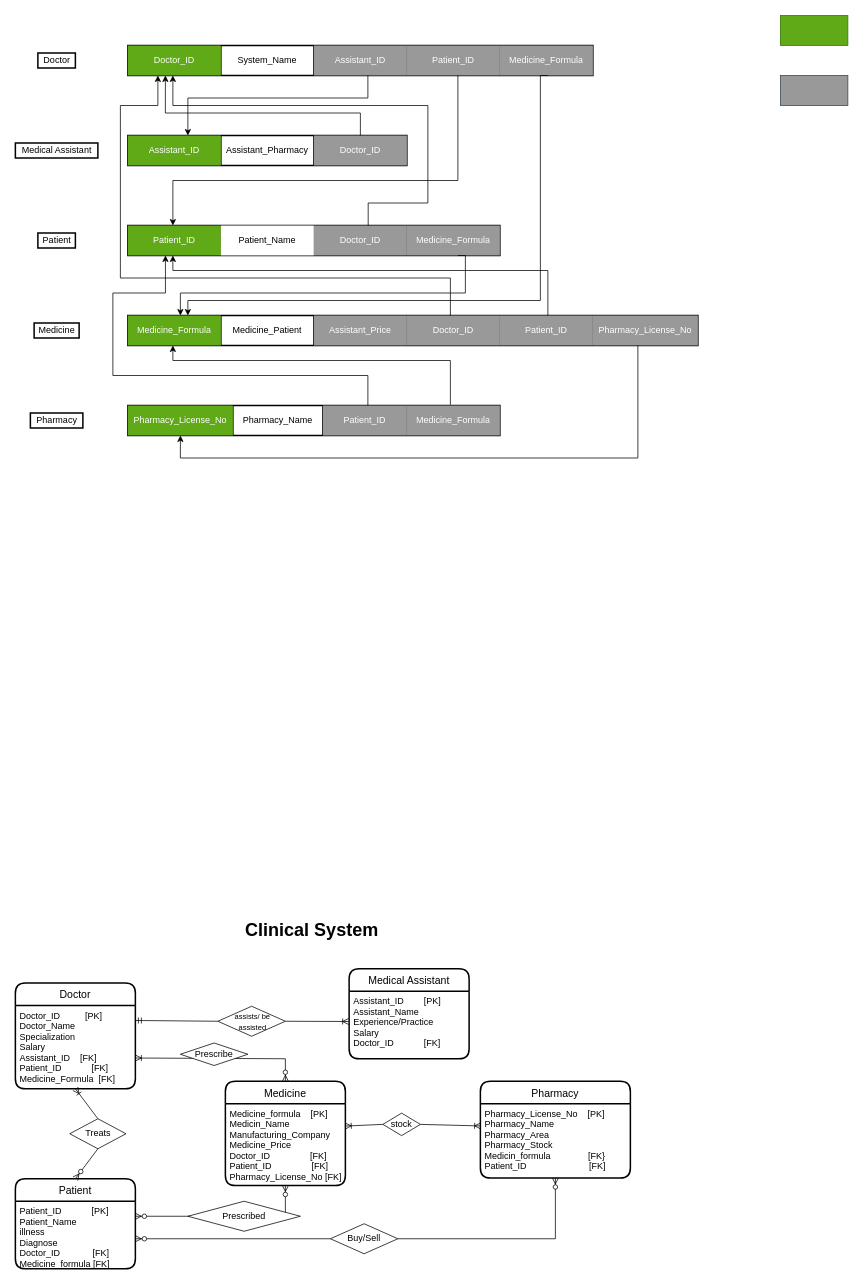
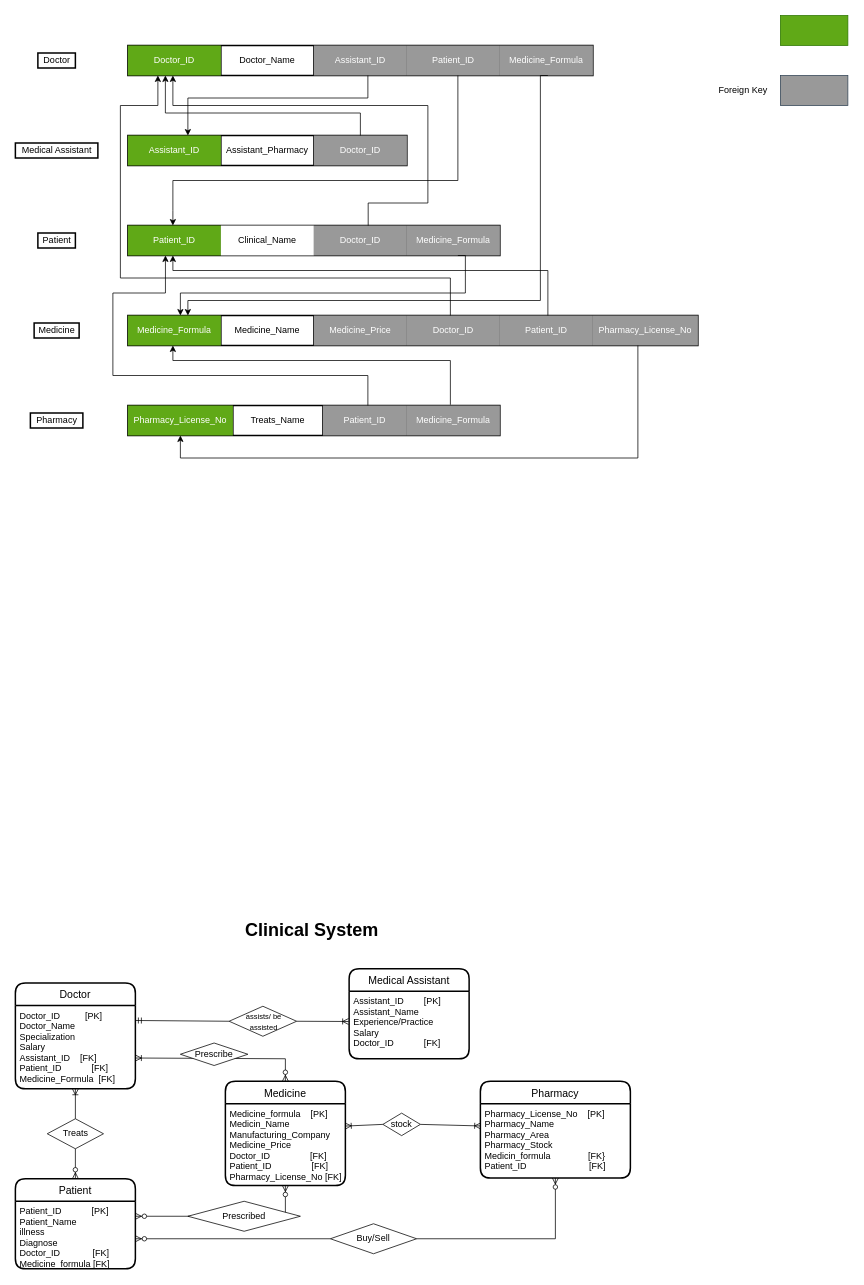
node "System_Name": label "System_Name" -> "Doctor_Name"
node "Foreign Key": added
node "Patient_Name": label "Patient_Name" -> "Clinical_Name"
node "Medicine_Patient": label "Medicine_Patient" -> "Medicine_Name"
node "Assistant_Price": label "Assistant_Price" -> "Medicine_Price"
node "Pharmacy_Name": label "Pharmacy_Name" -> "Treats_Name"
node "assists/ be assisted": moved (252, 1021) -> (263, 1021)
node "Treats": moved (98, 1134) -> (75, 1134)
node "Buy/Sell": size 68x30 -> 86x30
